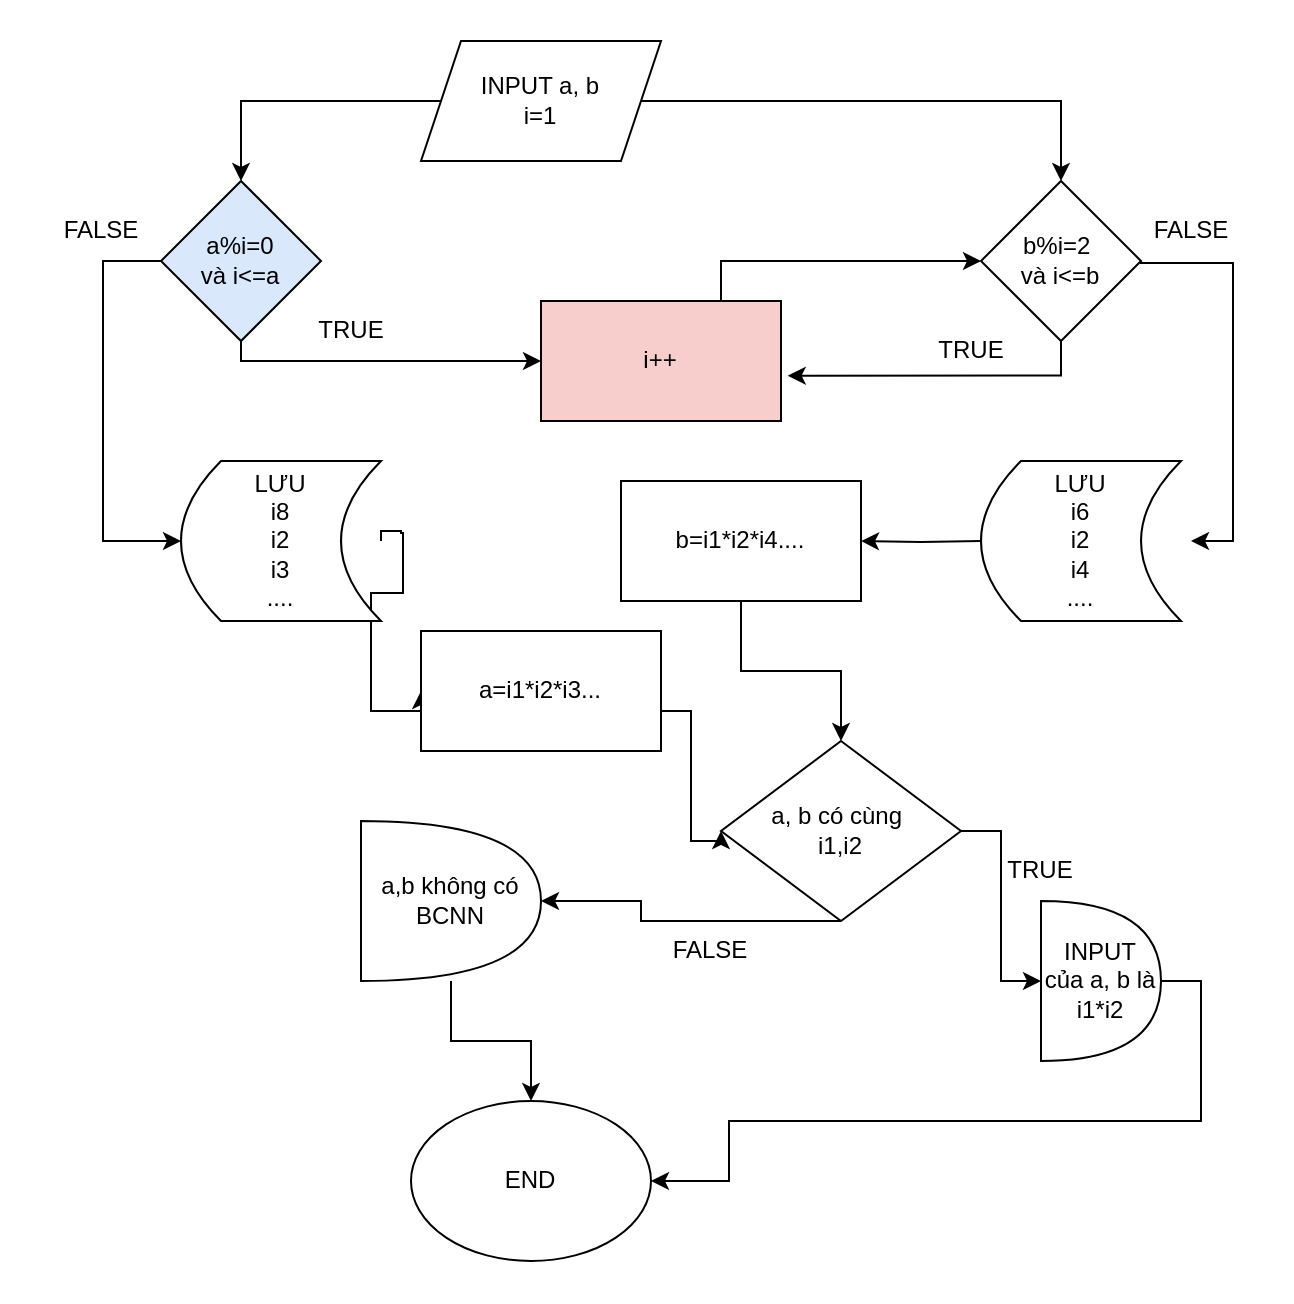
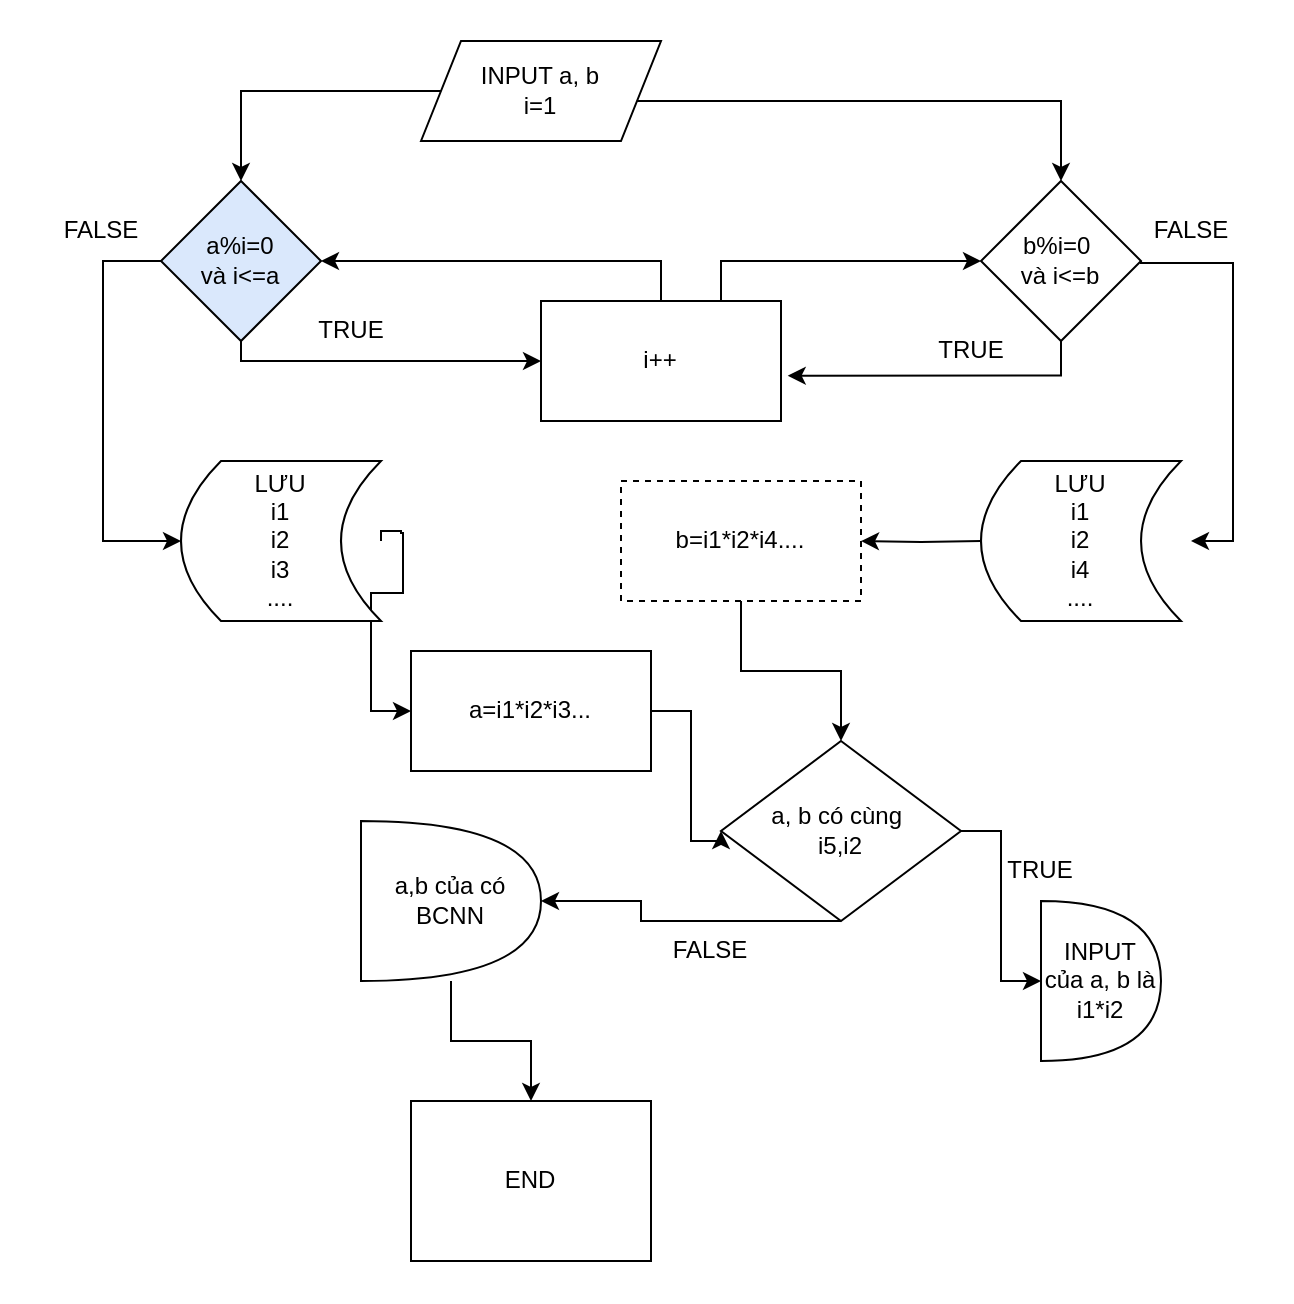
node "INPUT a, b i=1": size 240x120 -> 240x100
edge "i++" -> "a%i=0 và i<=a": added
node "b%i=2 và i<=b": label "b%i=2 và i<=b" -> "b%i=0 và i<=b"
node "i++": fillcolor #f8cecc -> #ffffff
node "LƯU i8 i2 i3 ....": label "LƯU i8 i2 i3 ...." -> "LƯU i1 i2 i3 ...."
node "b=i1*i2*i4....": style solid -> dashed
node "LƯU i6 i2 i4 ....": label "LƯU i6 i2 i4 ...." -> "LƯU i1 i2 i4 ...."
node "a=i1*i2*i3...": moved (541, 691) -> (531, 711)
node "a, b có cùng i1,i2": label "a, b có cùng i1,i2" -> "a, b có cùng i5,i2"
node "a,b không có BCNN": label "a,b không có BCNN" -> "a,b của có BCNN"
edge "INPUT của a, b là i1*i2" -> "END": removed
node "END": shape ellipse -> rectangle
